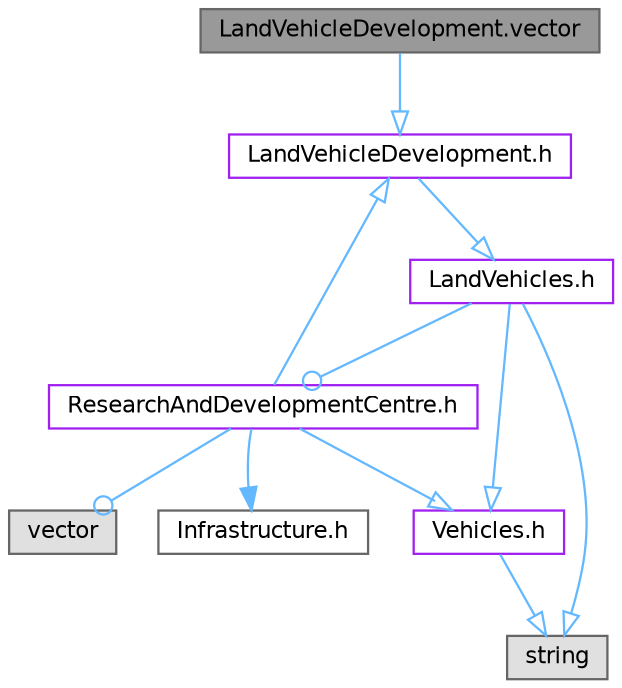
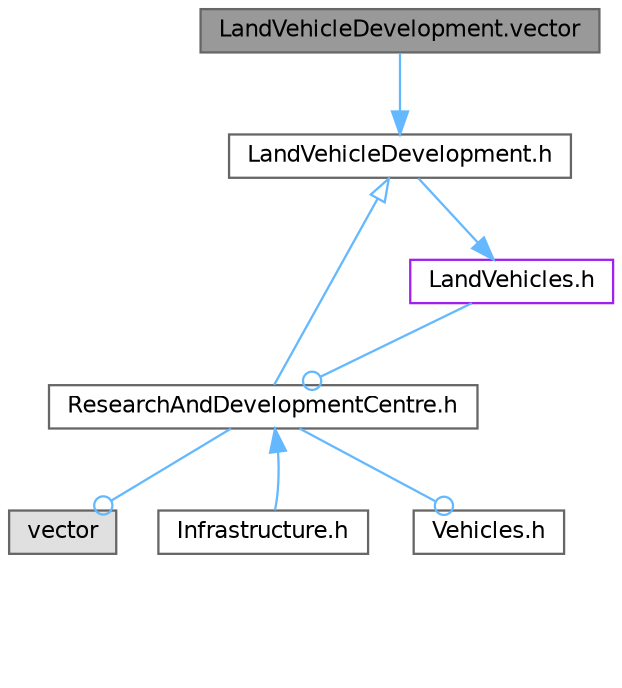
edge "LandVehicleDevelopment.vector" -> "LandVehicleDevelopment.h": arrowhead onormal -> normal
node "LandVehicleDevelopment.h": color purple -> gray40
edge "LandVehicleDevelopment.h" -> "LandVehicles.h": arrowhead onormal -> normal
edge "LandVehicles.h" -> "Vehicles.h": removed
node "ResearchAndDevelopmentCentre.h": color purple -> gray40
edge "ResearchAndDevelopmentCentre.h" -> "Infrastructure.h": reversed
edge "ResearchAndDevelopmentCentre.h" -> "Vehicles.h": arrowhead onormal -> odot
node "Vehicles.h": color purple -> gray40
node "string": removed
